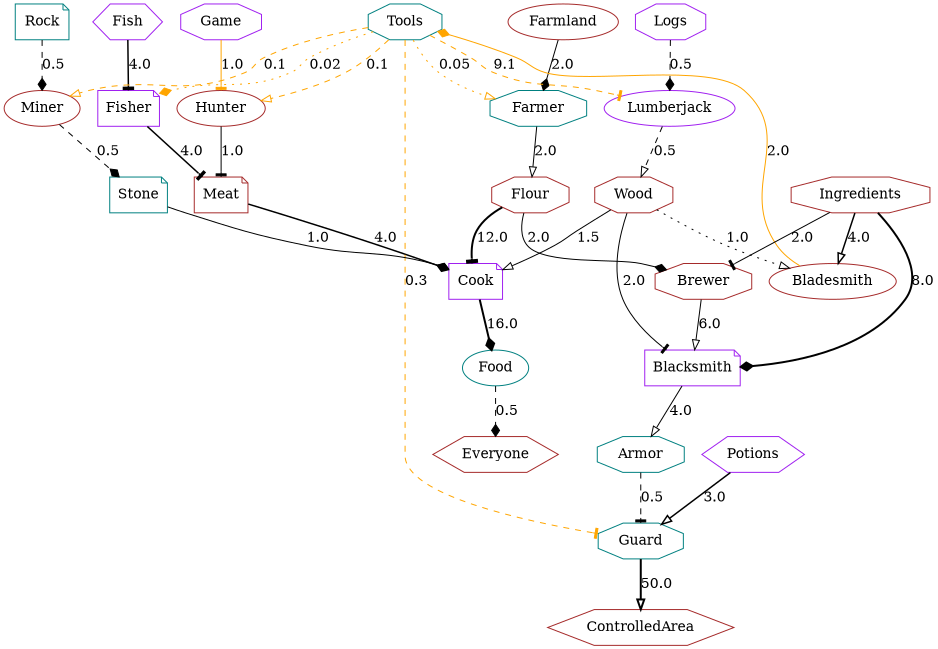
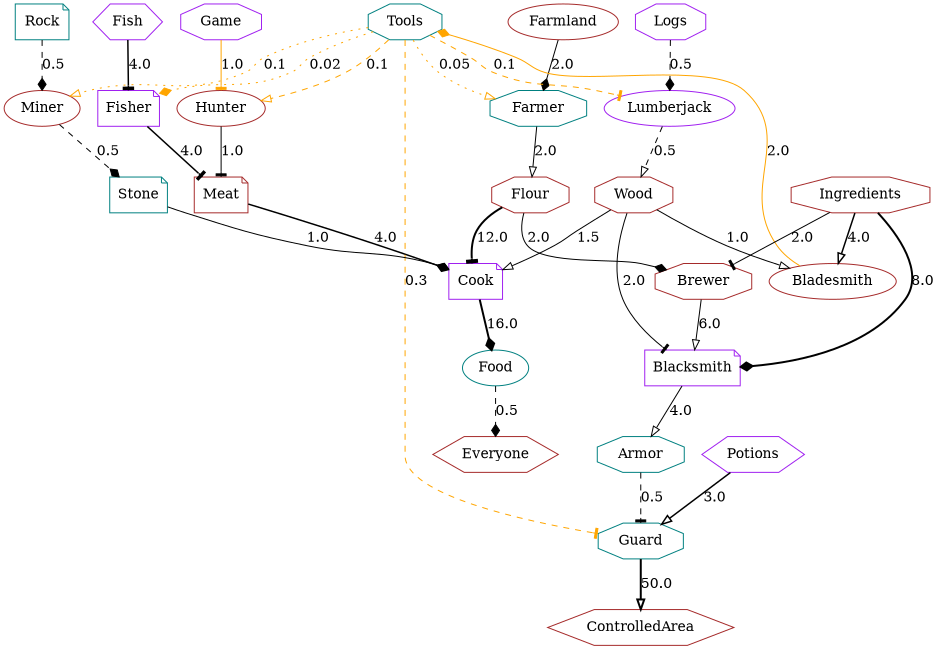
edge "Tools" -> "Lumberjack": label "9.1" -> "0.1"
edge "Tools" -> "Miner": style dashed -> dotted
edge "Wood" -> "Bladesmith": style dotted -> solid
